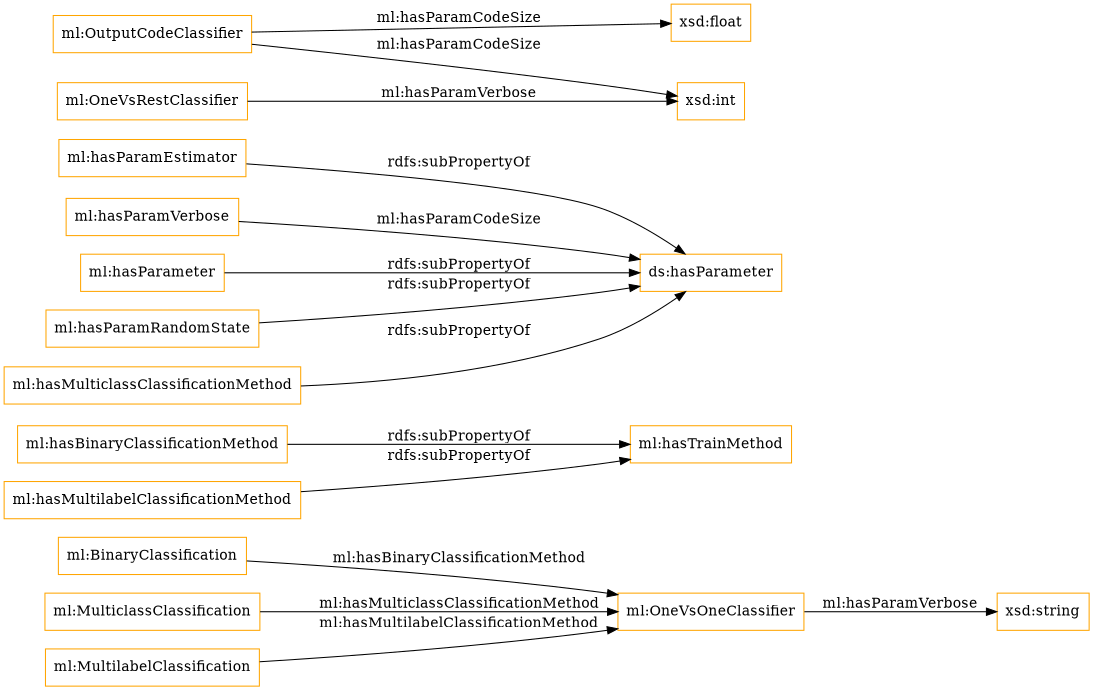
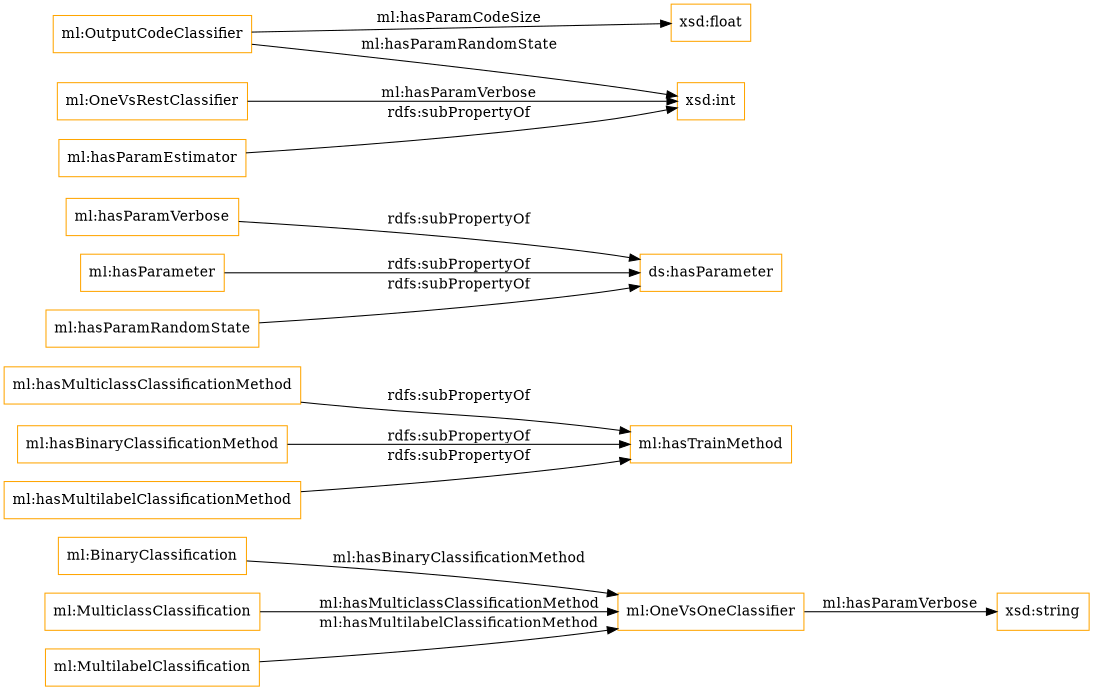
edge "ml:OutputCodeClassifier" -> "xsd:int": label "ml:hasParamCodeSize" -> "ml:hasParamRandomState"
edge "ml:hasParamEstimator" -> "ds:hasParameter": now "ml:hasParamEstimator" -> "xsd:int"
edge "ml:hasParamVerbose" -> "ds:hasParameter": label "ml:hasParamCodeSize" -> "rdfs:subPropertyOf"
edge "ml:hasMulticlassClassificationMethod" -> "ds:hasParameter": now "ml:hasMulticlassClassificationMethod" -> "ml:hasTrainMethod"
